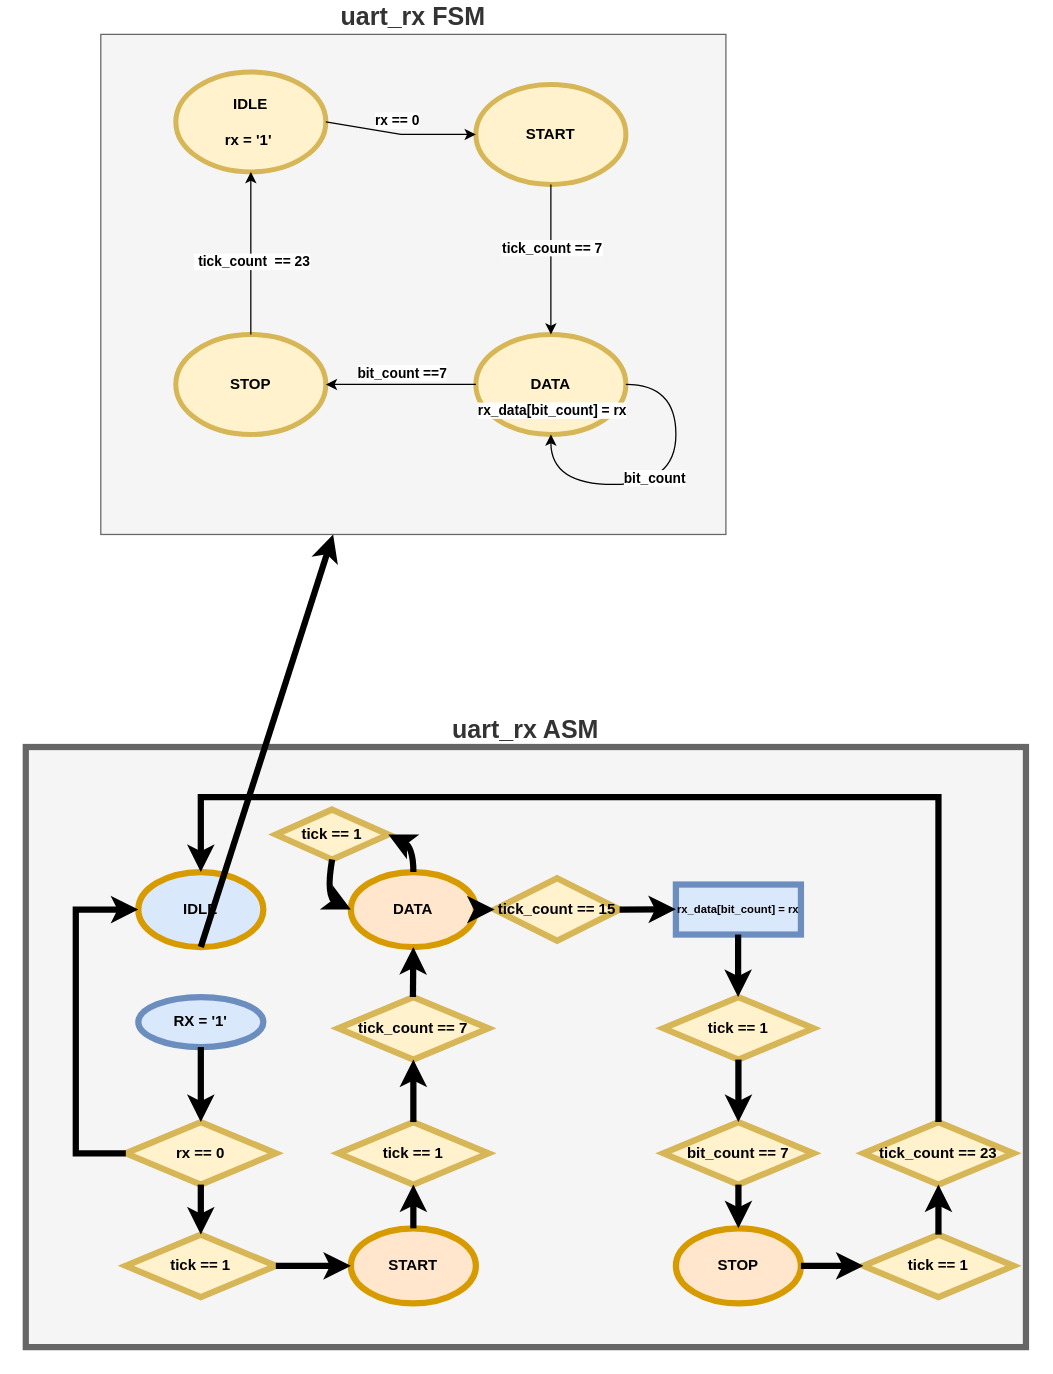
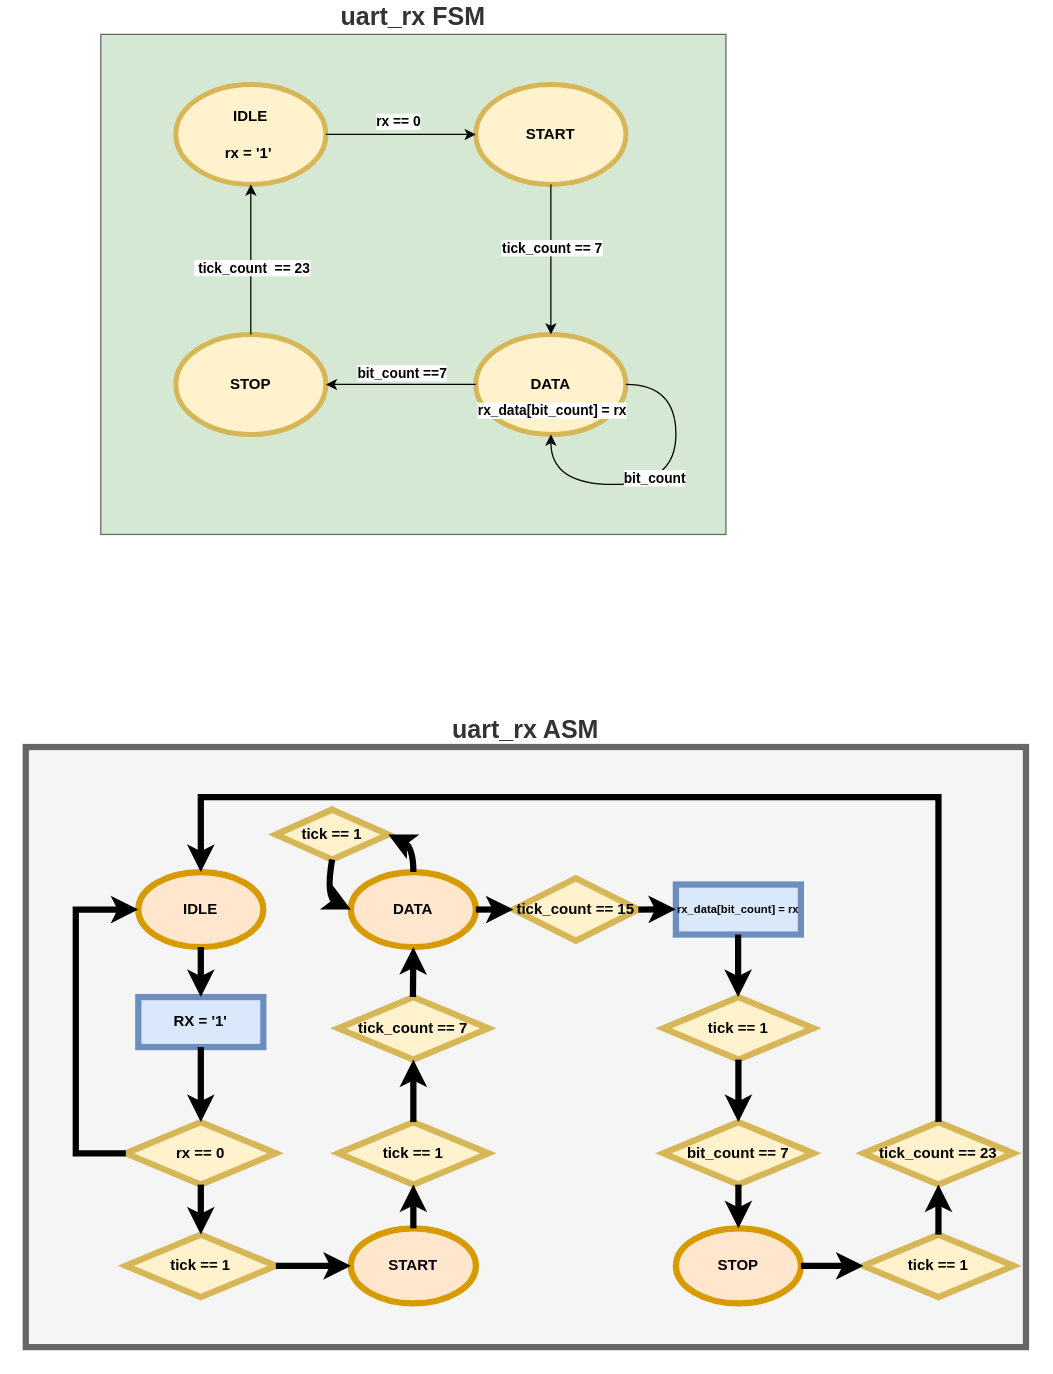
node "IDLE rx = '1'": moved (251, 122) -> (251, 134)
node "uart_rx FSM": fillcolor #f5f5f5 -> #d5e8d4
edge "IDLE" -> "uart_rx FSM": now "IDLE" -> "RX = '1'"
node "IDLE": fillcolor #dae8fc -> #ffe6cc
node "tick_count == 15": moved (557, 909) -> (576, 909)
node "RX = '1'": shape ellipse -> rectangle
